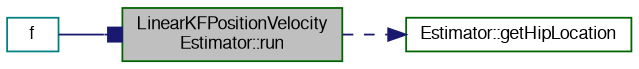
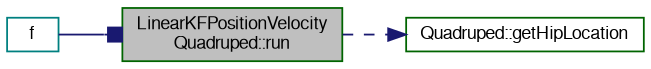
node "LinearKFPositionVelocity Estimator::run": label "LinearKFPositionVelocity Estimator::run" -> "LinearKFPositionVelocity Quadruped::run"
node "Estimator::getHipLocation": label "Estimator::getHipLocation" -> "Quadruped::getHipLocation"
